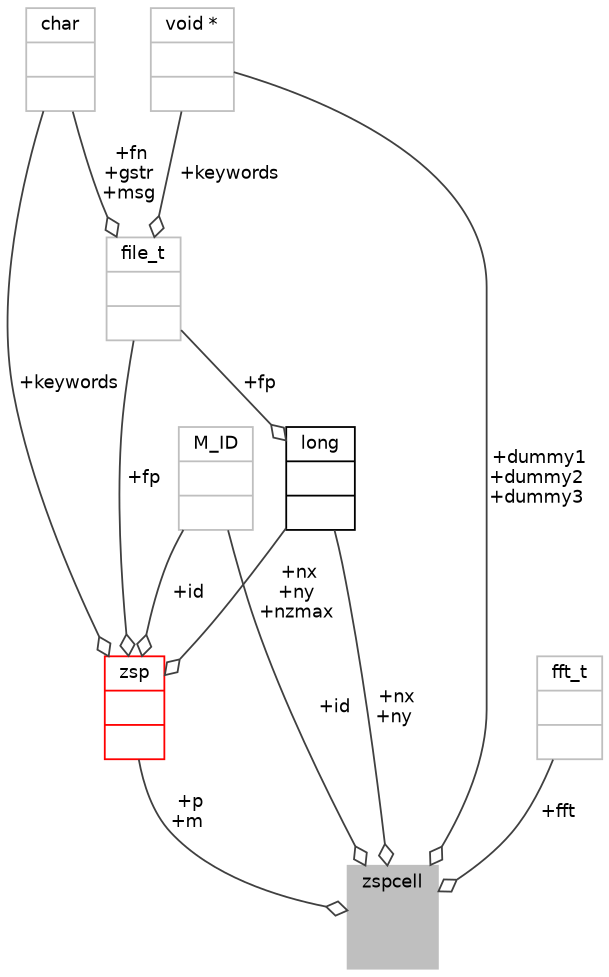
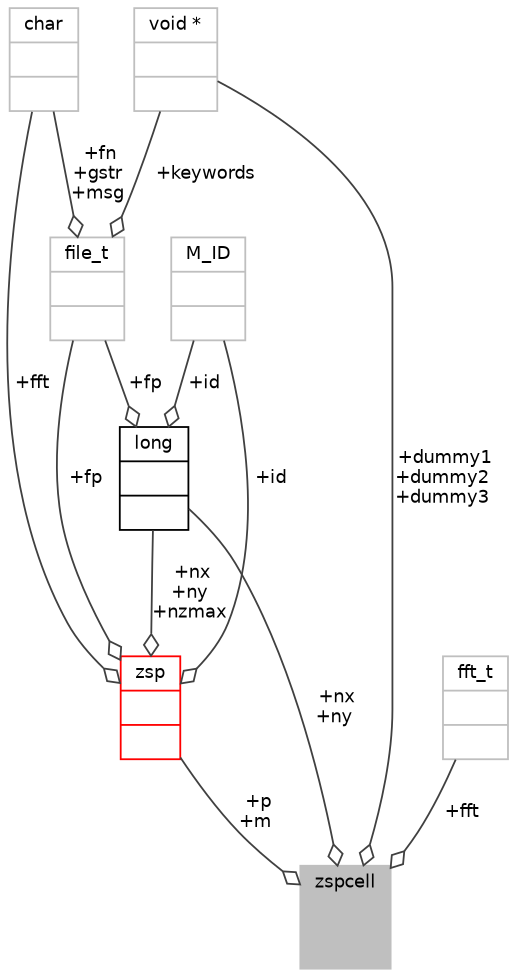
edge "char" -> "zsp": label " +keywords" -> " +fft"
edge "M_ID" -> "zspcell": now "M_ID" -> "long"
